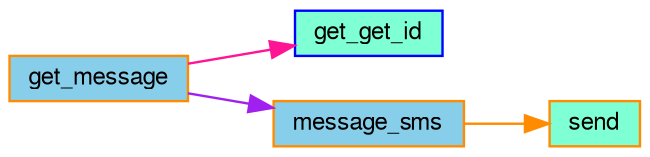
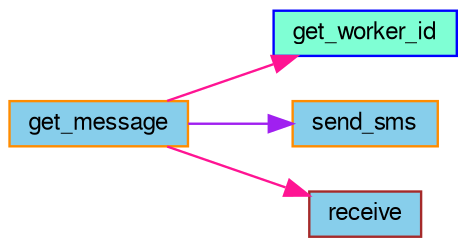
node "get_get_id": label "get_get_id" -> "get_worker_id"
node "message_sms": label "message_sms" -> "send_sms"
node "send": removed
node "receive": added
